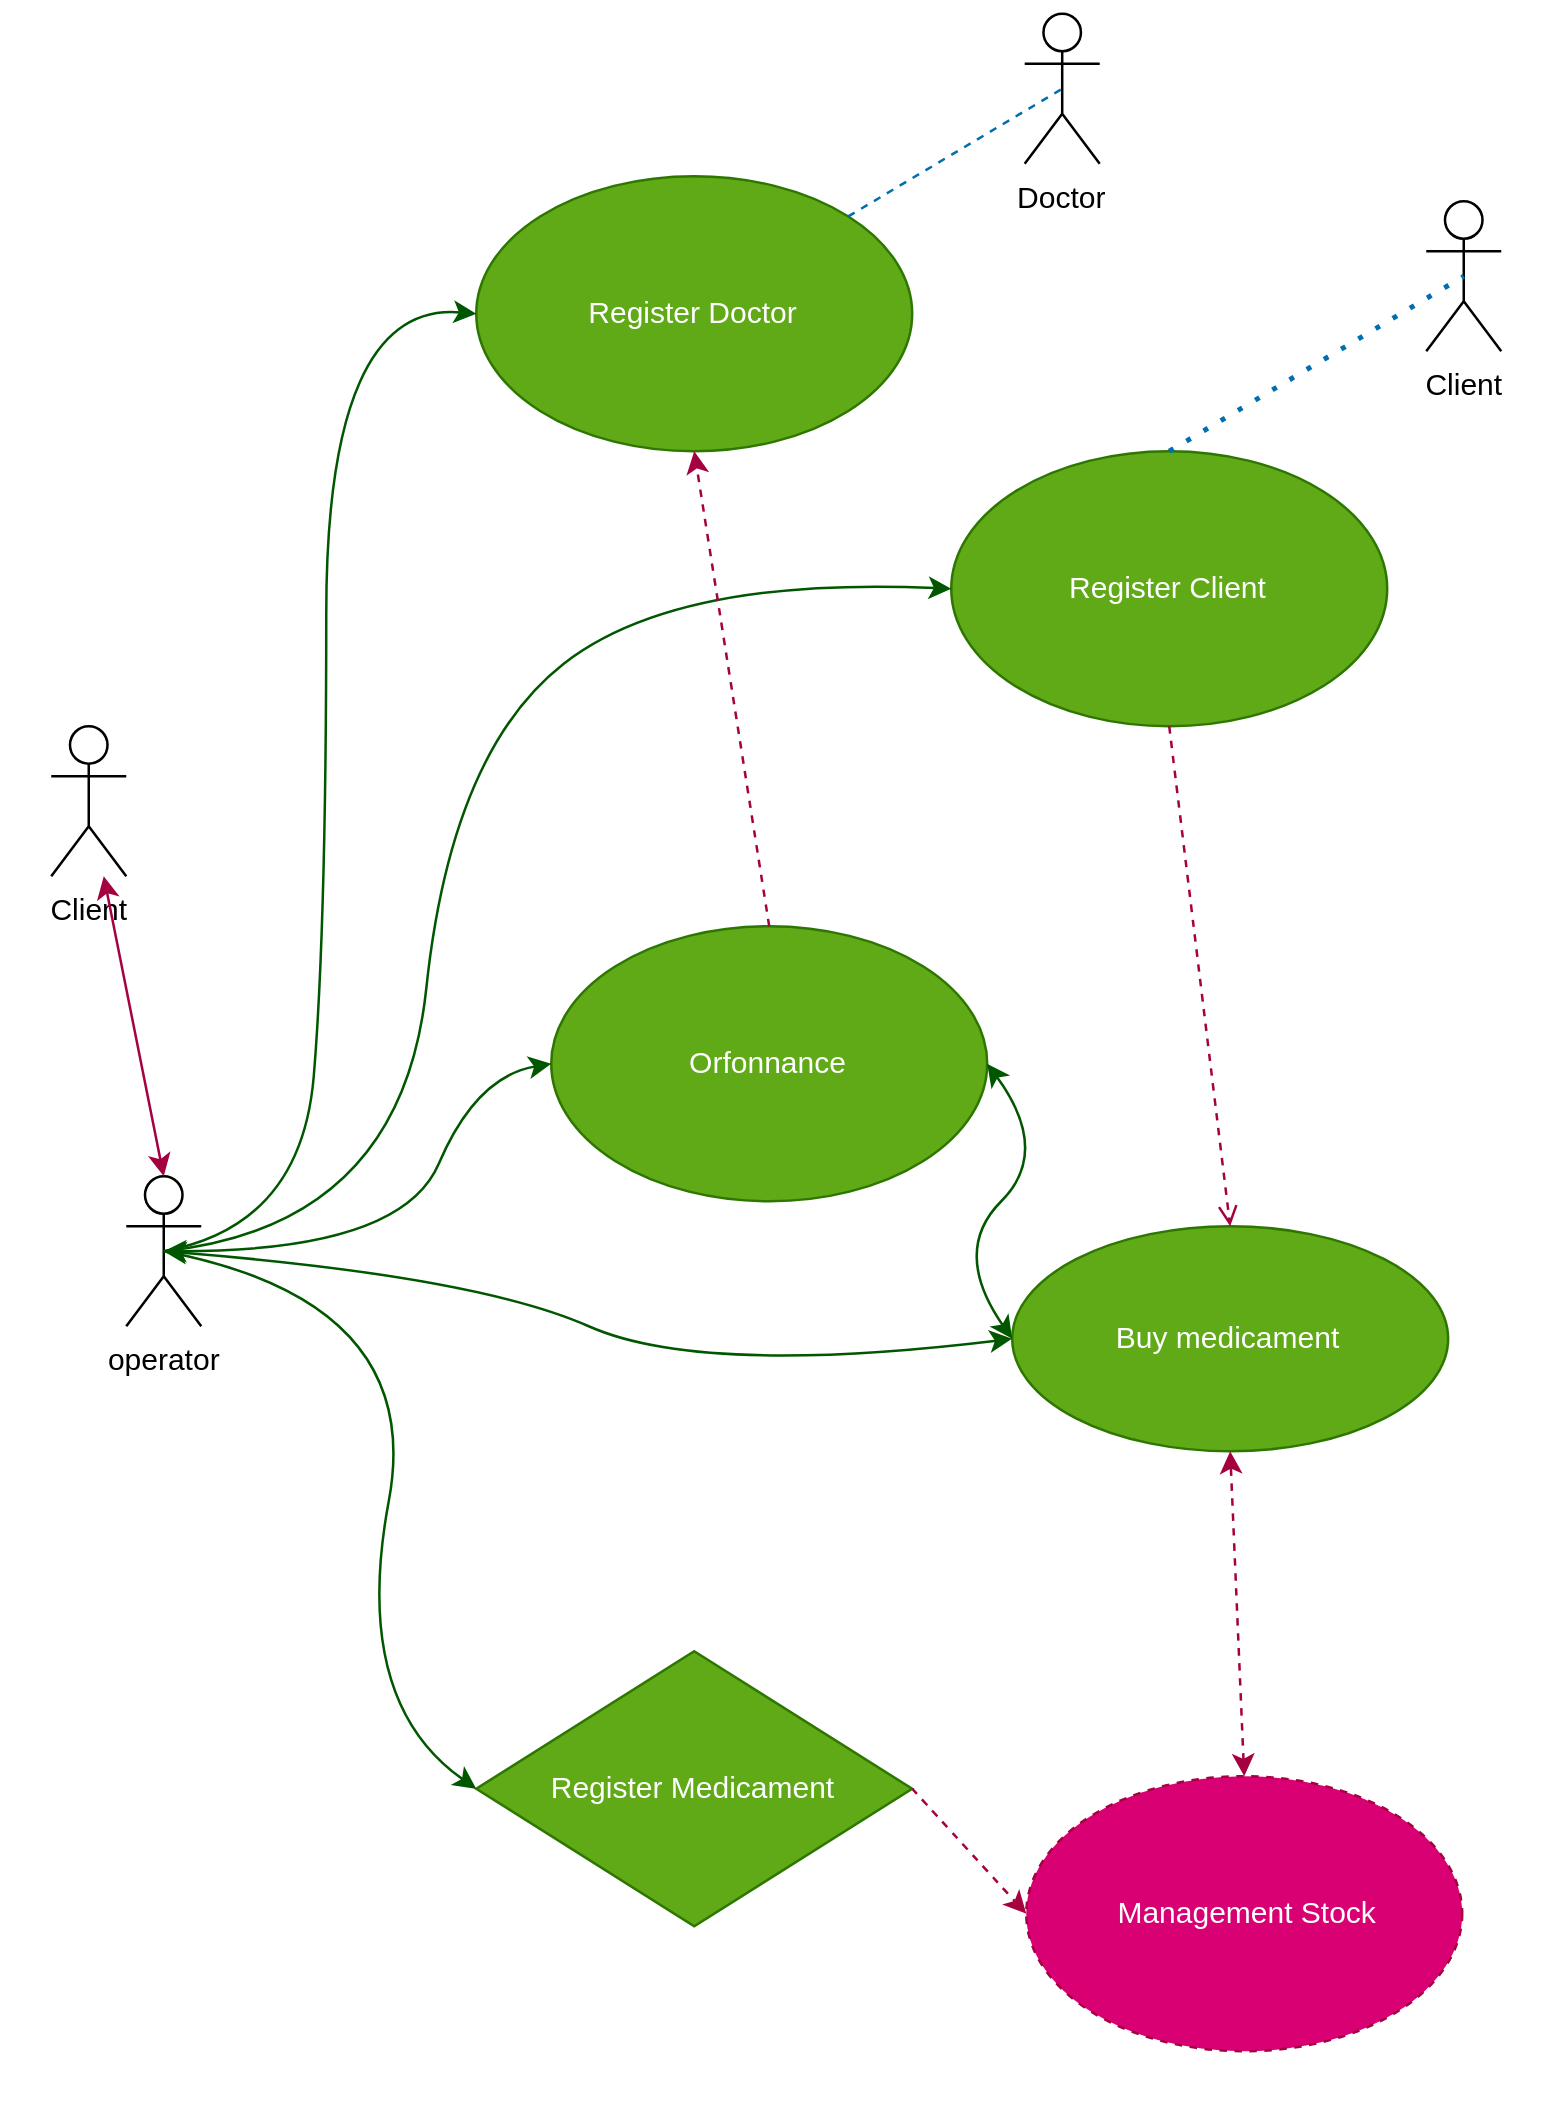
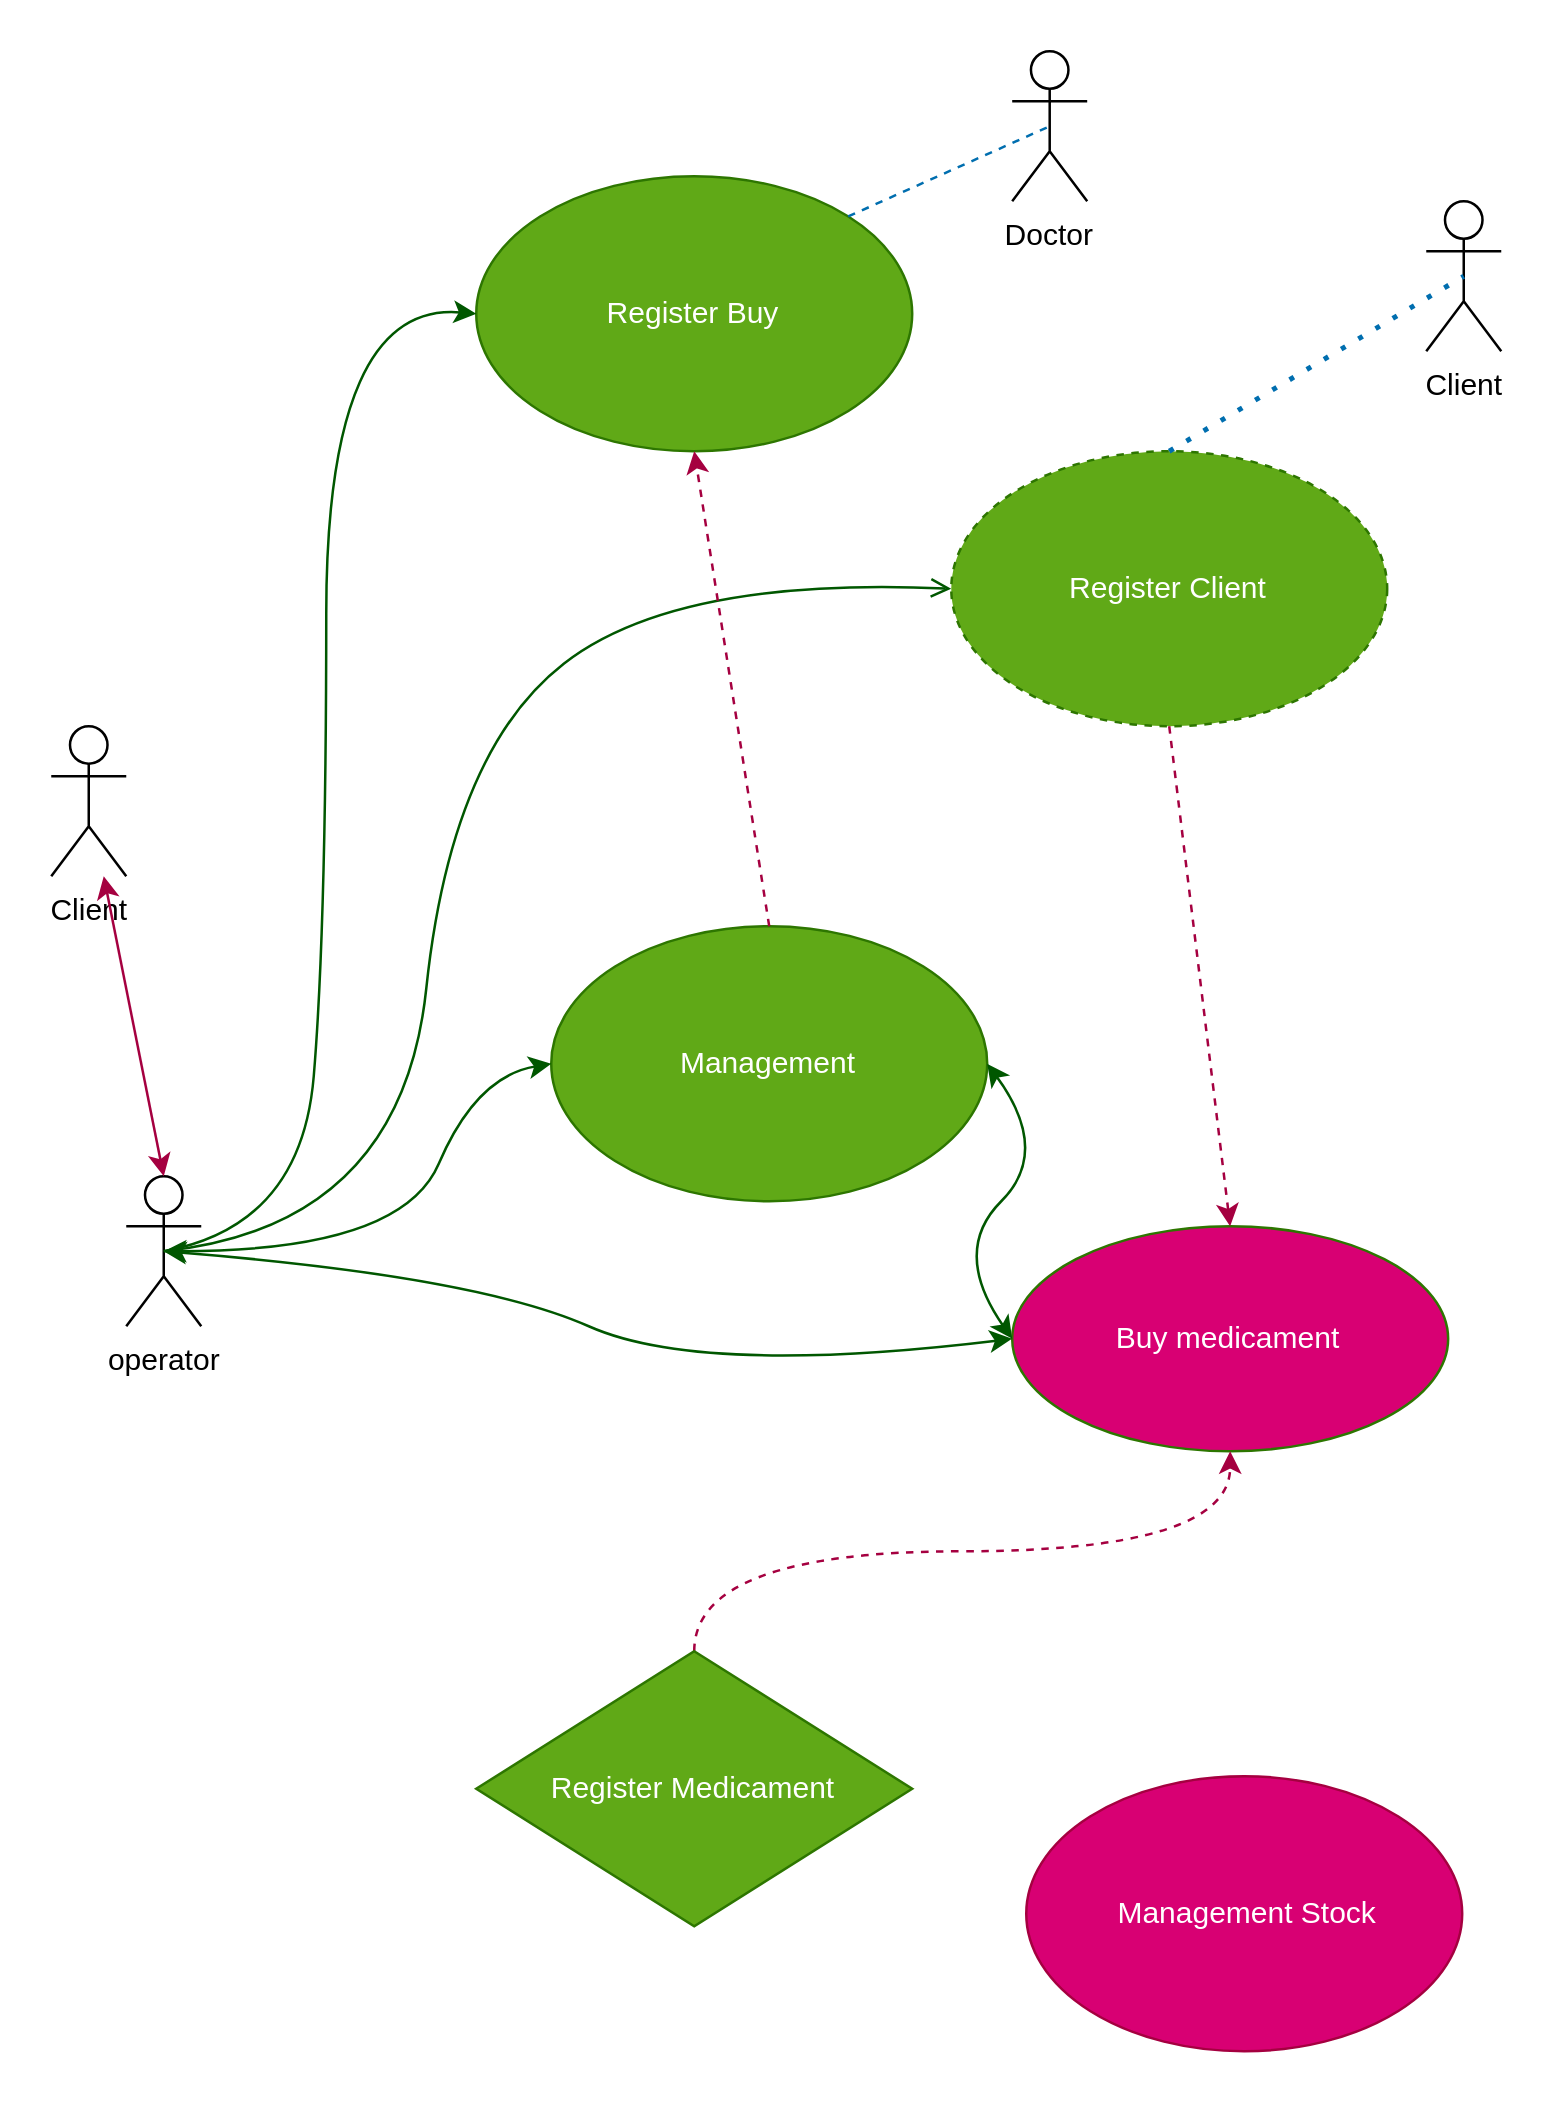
node "Doctor": moved (1062, 89) -> (1050, 126)
node "Register Doctor": label "Register Doctor" -> "Register Buy"
edge "operator" -> "Register Client": arrowhead classic -> open
node "Register Client": style solid -> dashed
node "Orfonnance": label "Orfonnance" -> "Management"
edge "Register Client" -> "Buy medicament": arrowhead open -> classic
node "Buy medicament": fillcolor #60a917 -> #d80073
edge "operator" -> "Register Medicament": removed
edge "Register Medicament" -> "Buy medicament": added
edge "Buy medicament" -- "Management Stock": removed
edge "Register Medicament" -> "Management Stock": removed
node "Management Stock": style dashed -> solid
